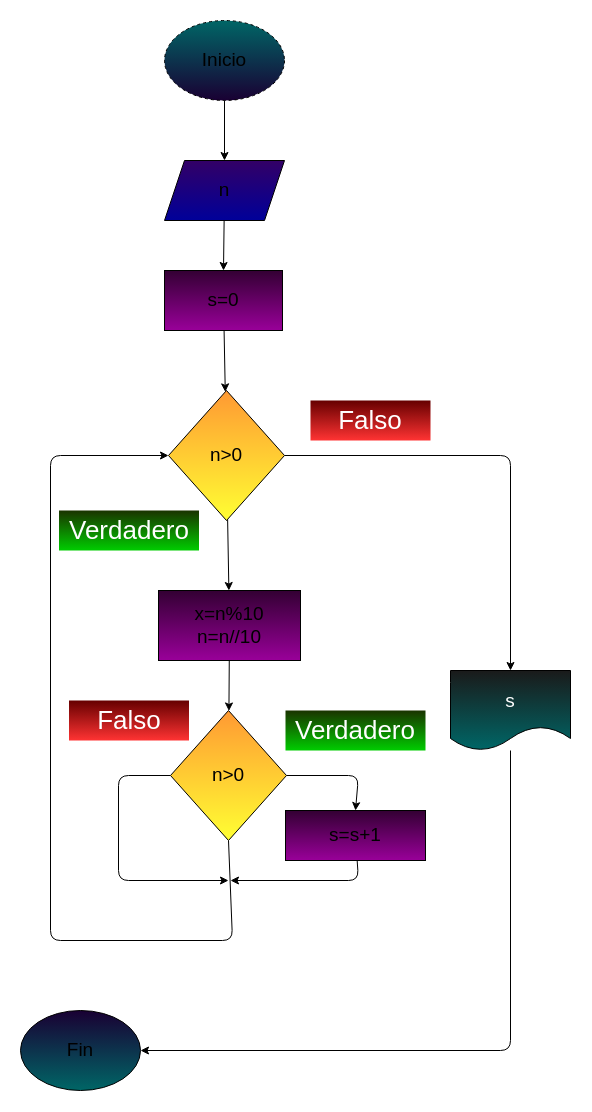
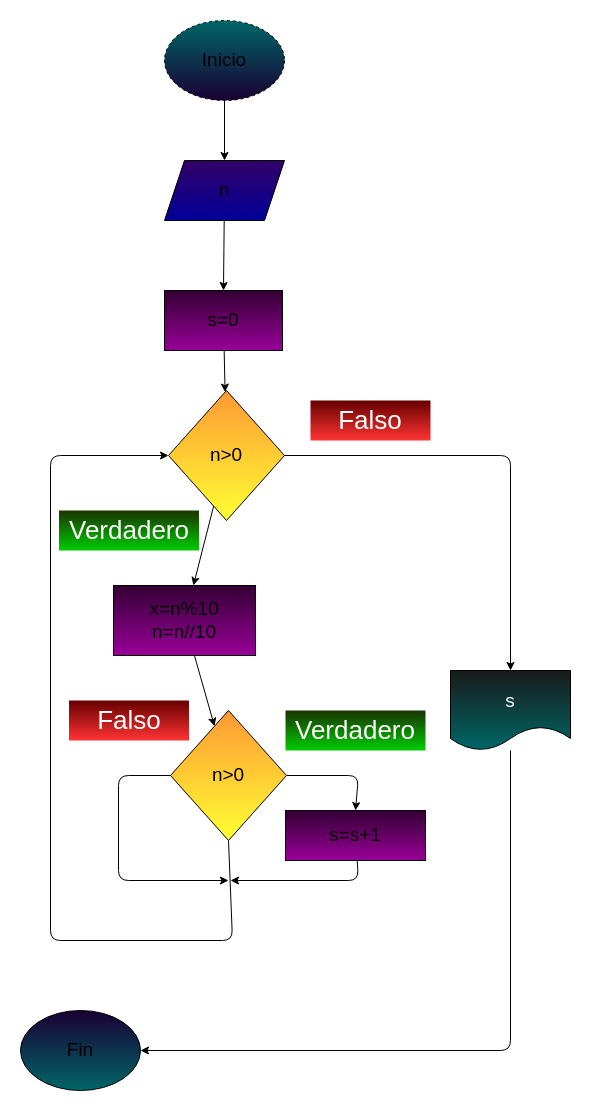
node "s=0": moved (224, 301) -> (224, 321)
node "x=n%10 n=n//10": moved (230, 626) -> (185, 621)
